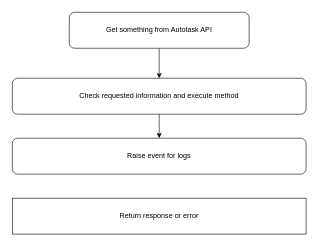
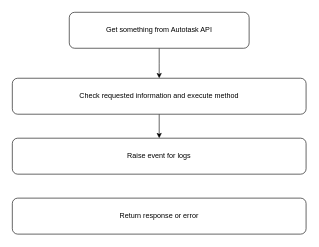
node "Return response or error": shape rectangle -> rounded rectangle
